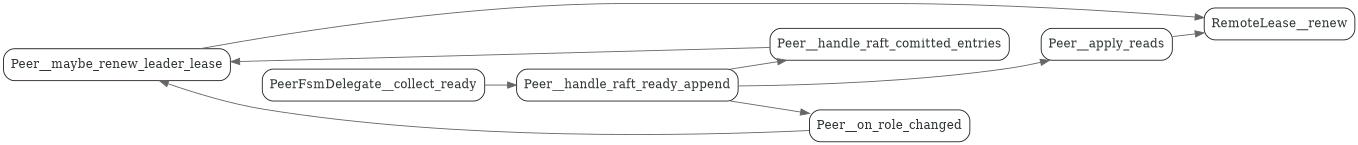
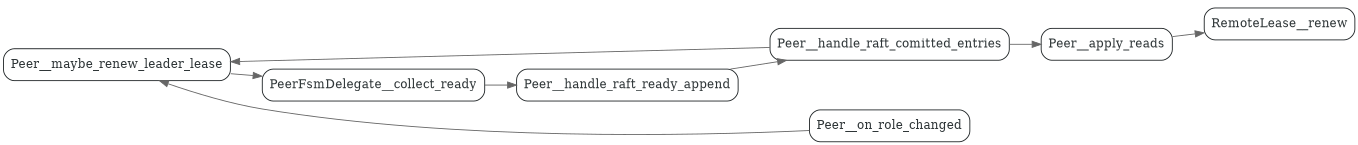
edge "Peer__maybe_renew_leader_lease" -> "RemoteLease__renew": now "Peer__maybe_renew_leader_lease" -> "PeerFsmDelegate__collect_ready"
edge "Peer__handle_raft_ready_append" -> "Peer__apply_reads": now "Peer__handle_raft_comitted_entries" -> "Peer__apply_reads"
edge "Peer__handle_raft_ready_append" -> "Peer__on_role_changed": removed
